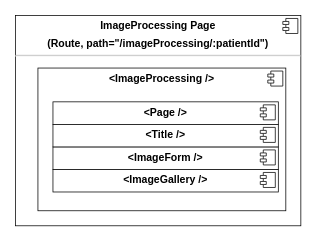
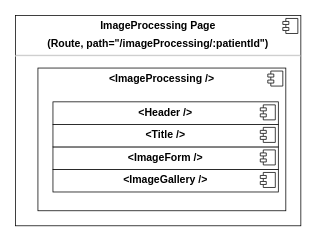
node "<Page />": label "<Page />" -> "<Header />"
